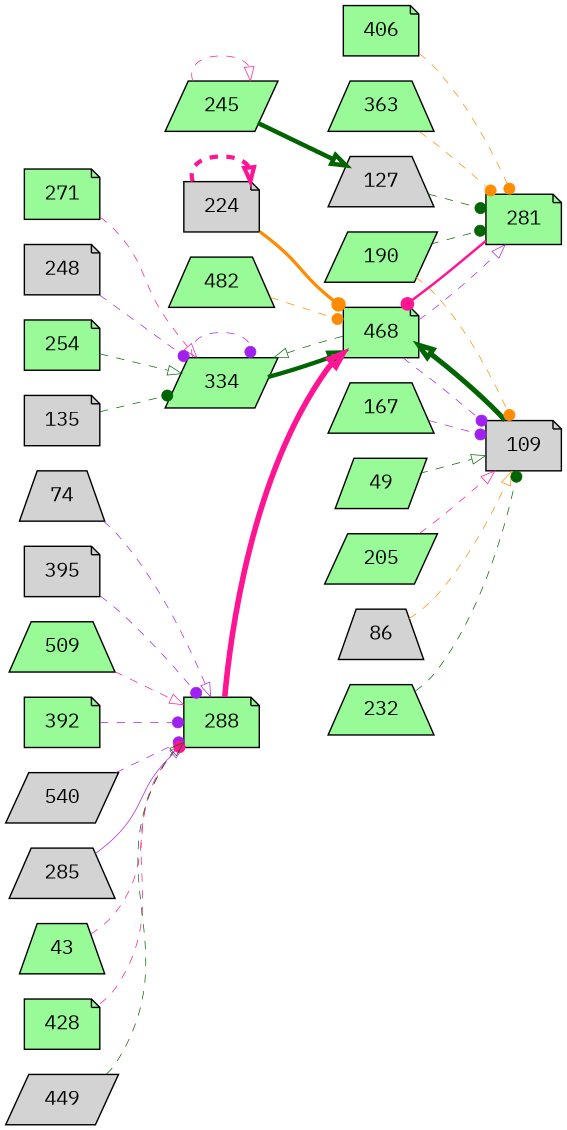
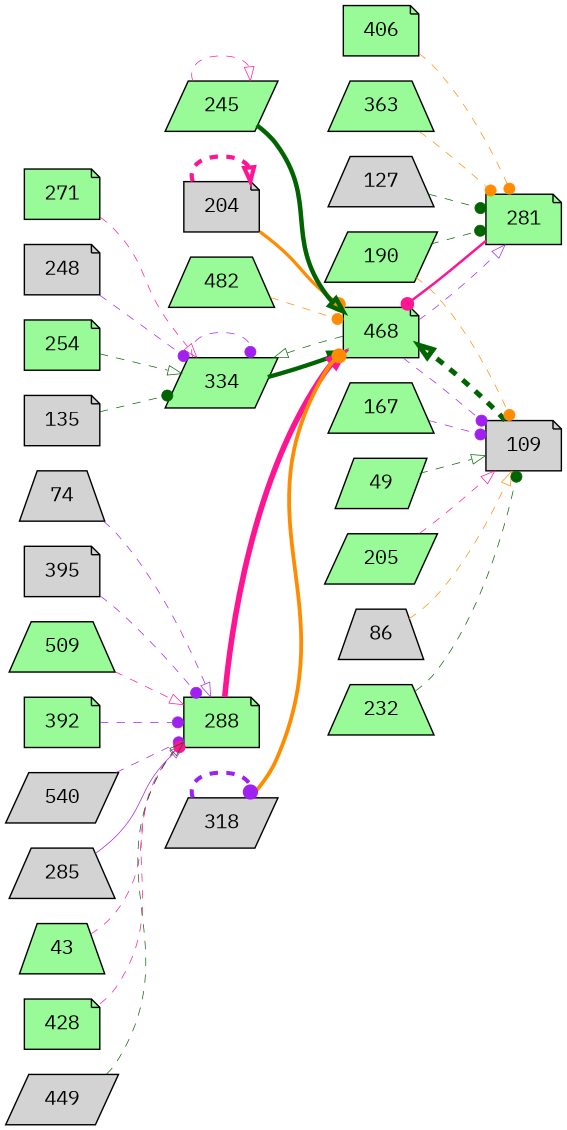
edge "245" -> "127": now "245" -> "468"
node "224": label "224" -> "204"
edge "109" -> "468": style solid -> dashed
node "318": added
